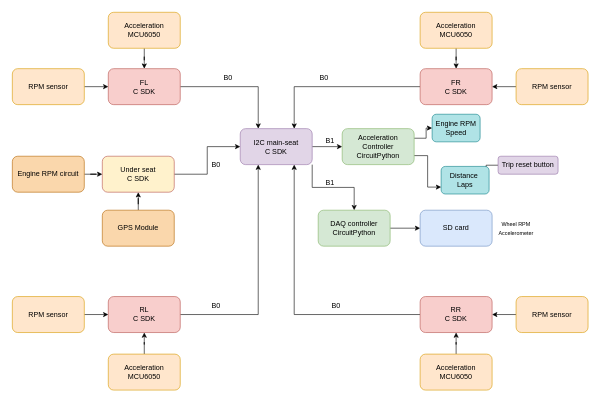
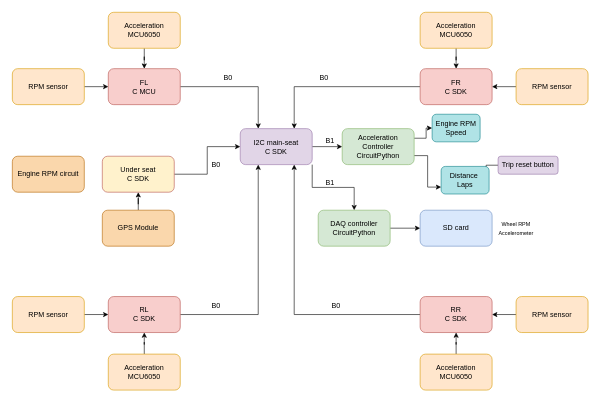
node "FL C SDK": label "FL C SDK" -> "FL C MCU"
edge "Engine RPM circuit" -> "Under seat C SDK": removed
